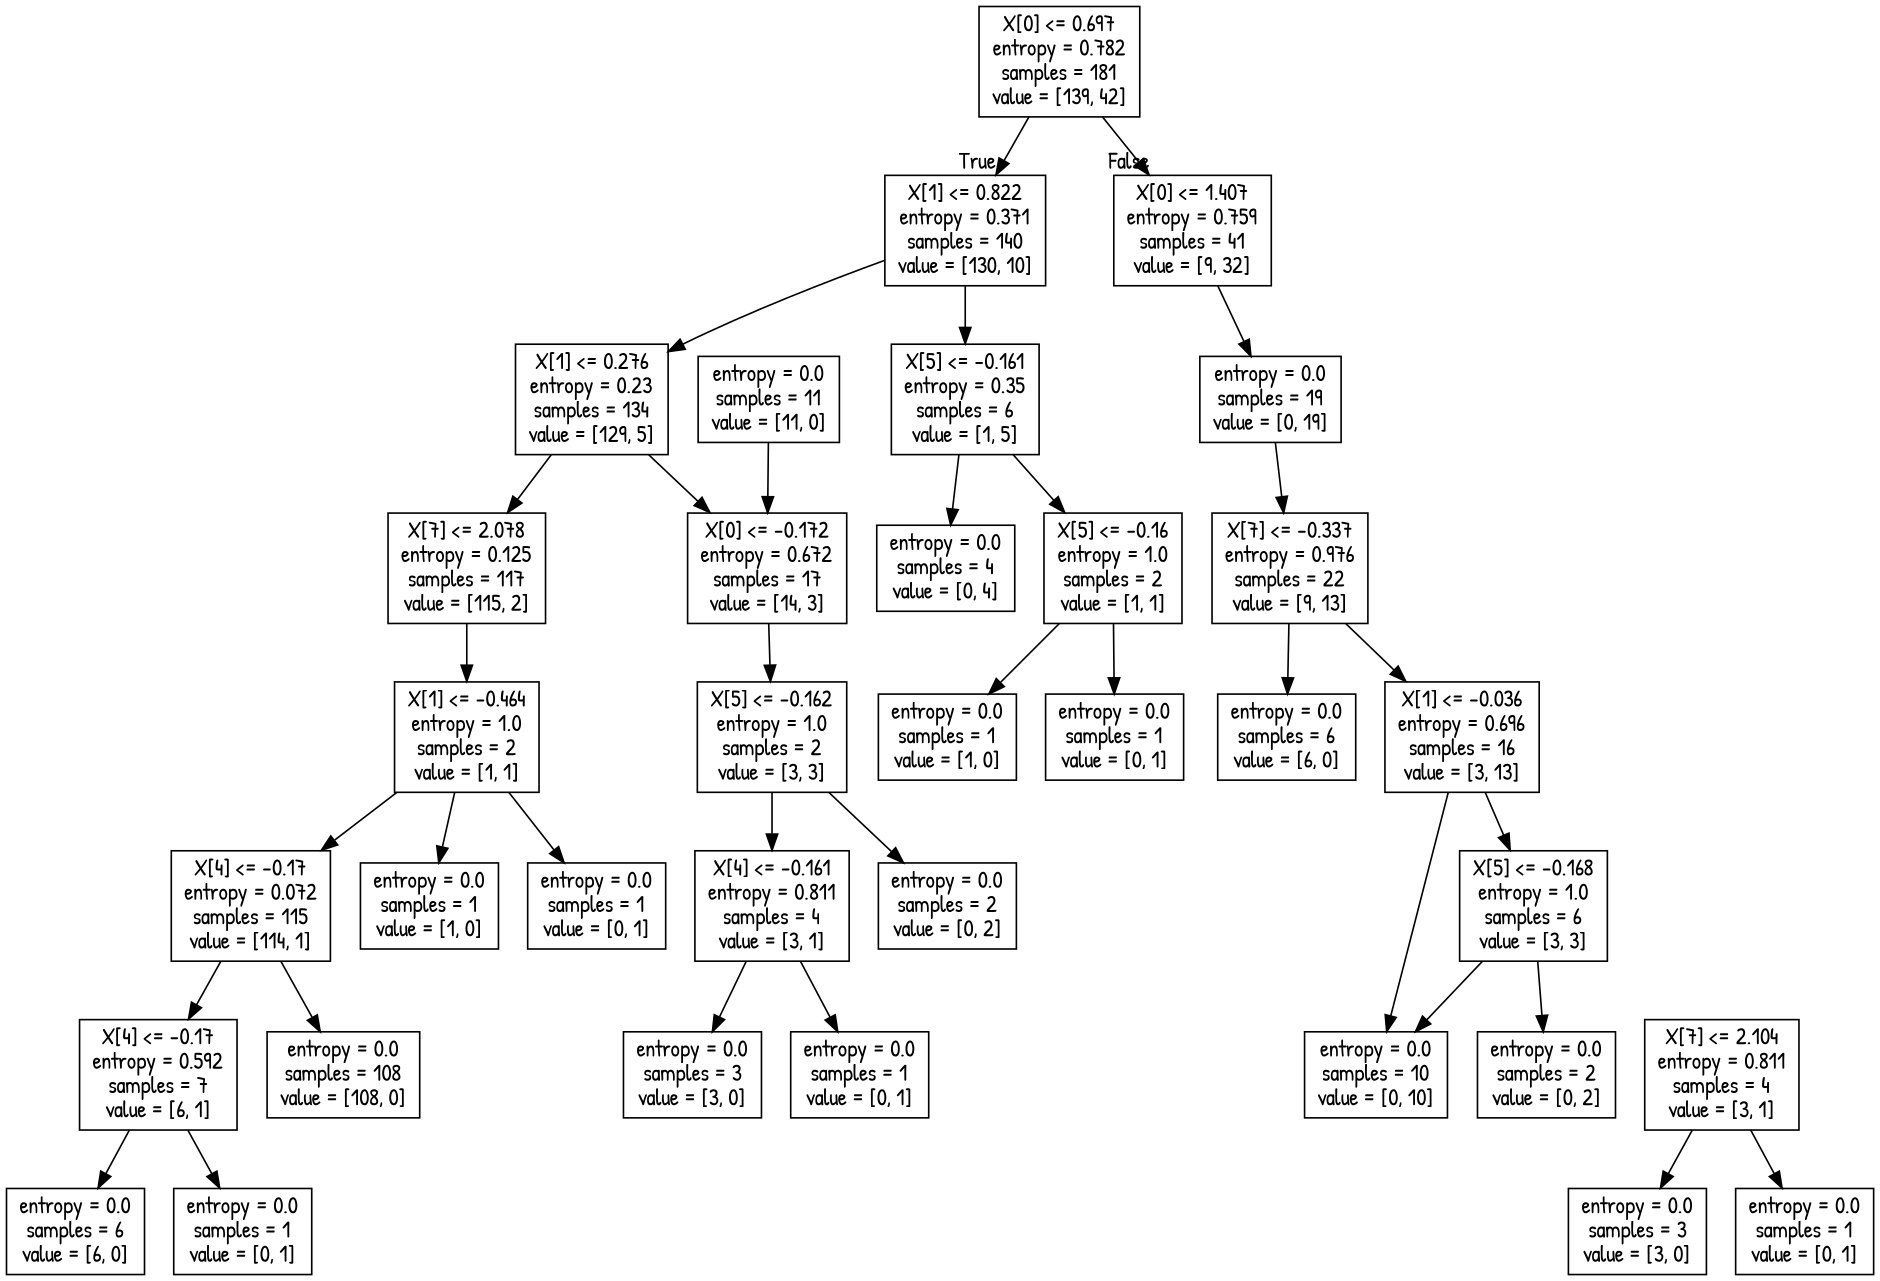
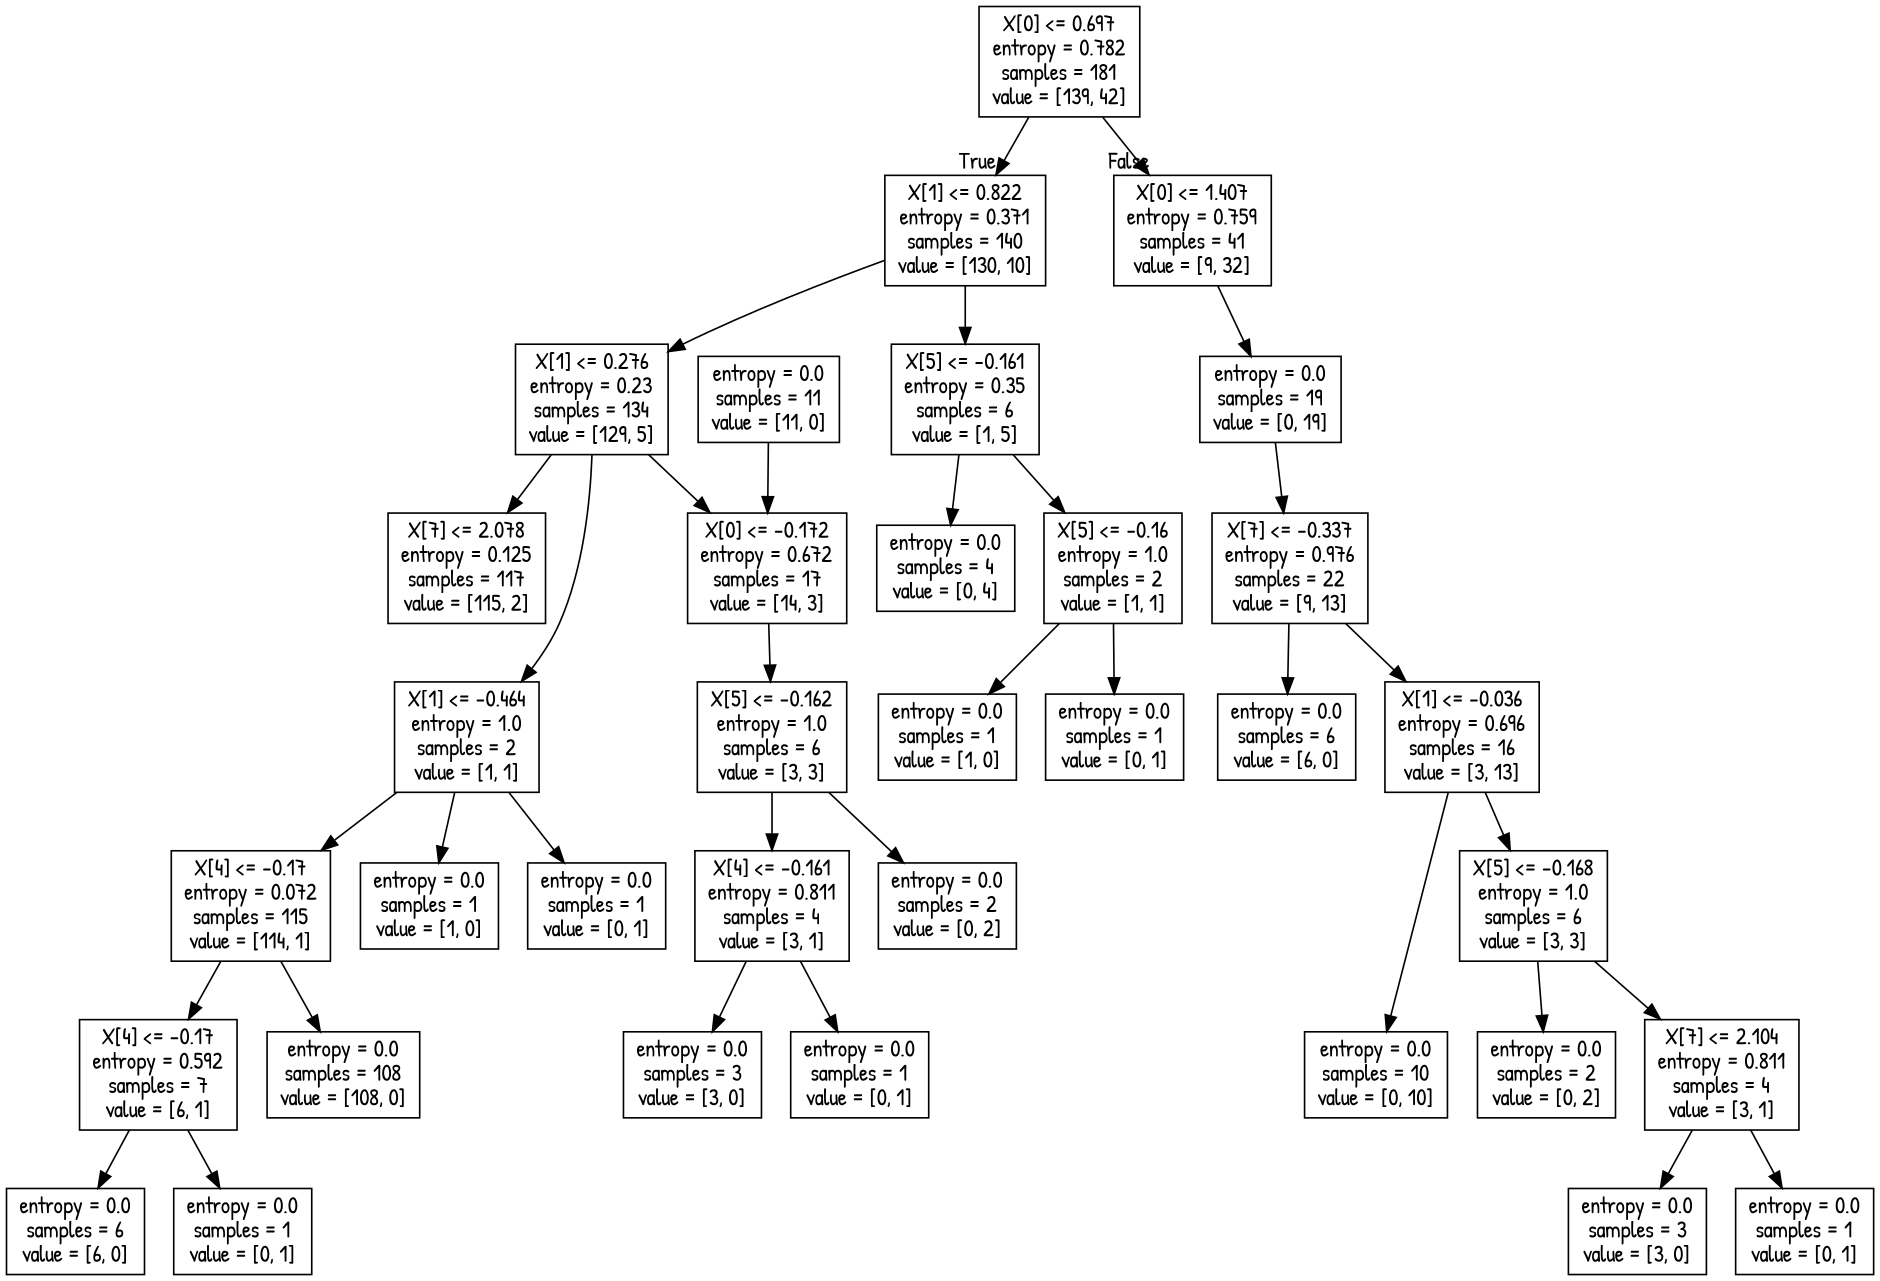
edge "X[7] <= 2.078 entropy = 0.125 samples = 117 value = [115, 2]" -> "X[1] <= -0.464 entropy = 1.0 samples = 2 value = [1, 1]": now "X[1] <= 0.276 entropy = 0.23 samples = 134 value = [129, 5]" -> "X[1] <= -0.464 entropy = 1.0 samples = 2 value = [1, 1]"
node "X[5] <= -0.162 entropy = 1.0 samples = 2 value = [3, 3]": label "X[5] <= -0.162 entropy = 1.0 samples = 2 value = [3, 3]" -> "X[5] <= -0.162 entropy = 1.0 samples = 6 value = [3, 3]"
edge "X[5] <= -0.168 entropy = 1.0 samples = 6 value = [3, 3]" -> "entropy = 0.0 samples = 10 value = [0, 10]": now "X[5] <= -0.168 entropy = 1.0 samples = 6 value = [3, 3]" -> "X[7] <= 2.104 entropy = 0.811 samples = 4 value = [3, 1]"
